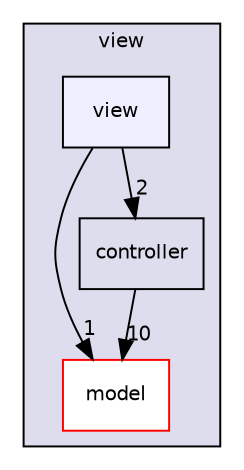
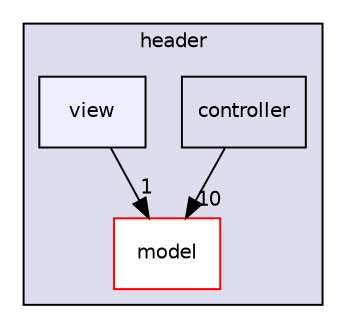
cluster "view": label "view" -> "header"
edge "view" -> "controller": removed
